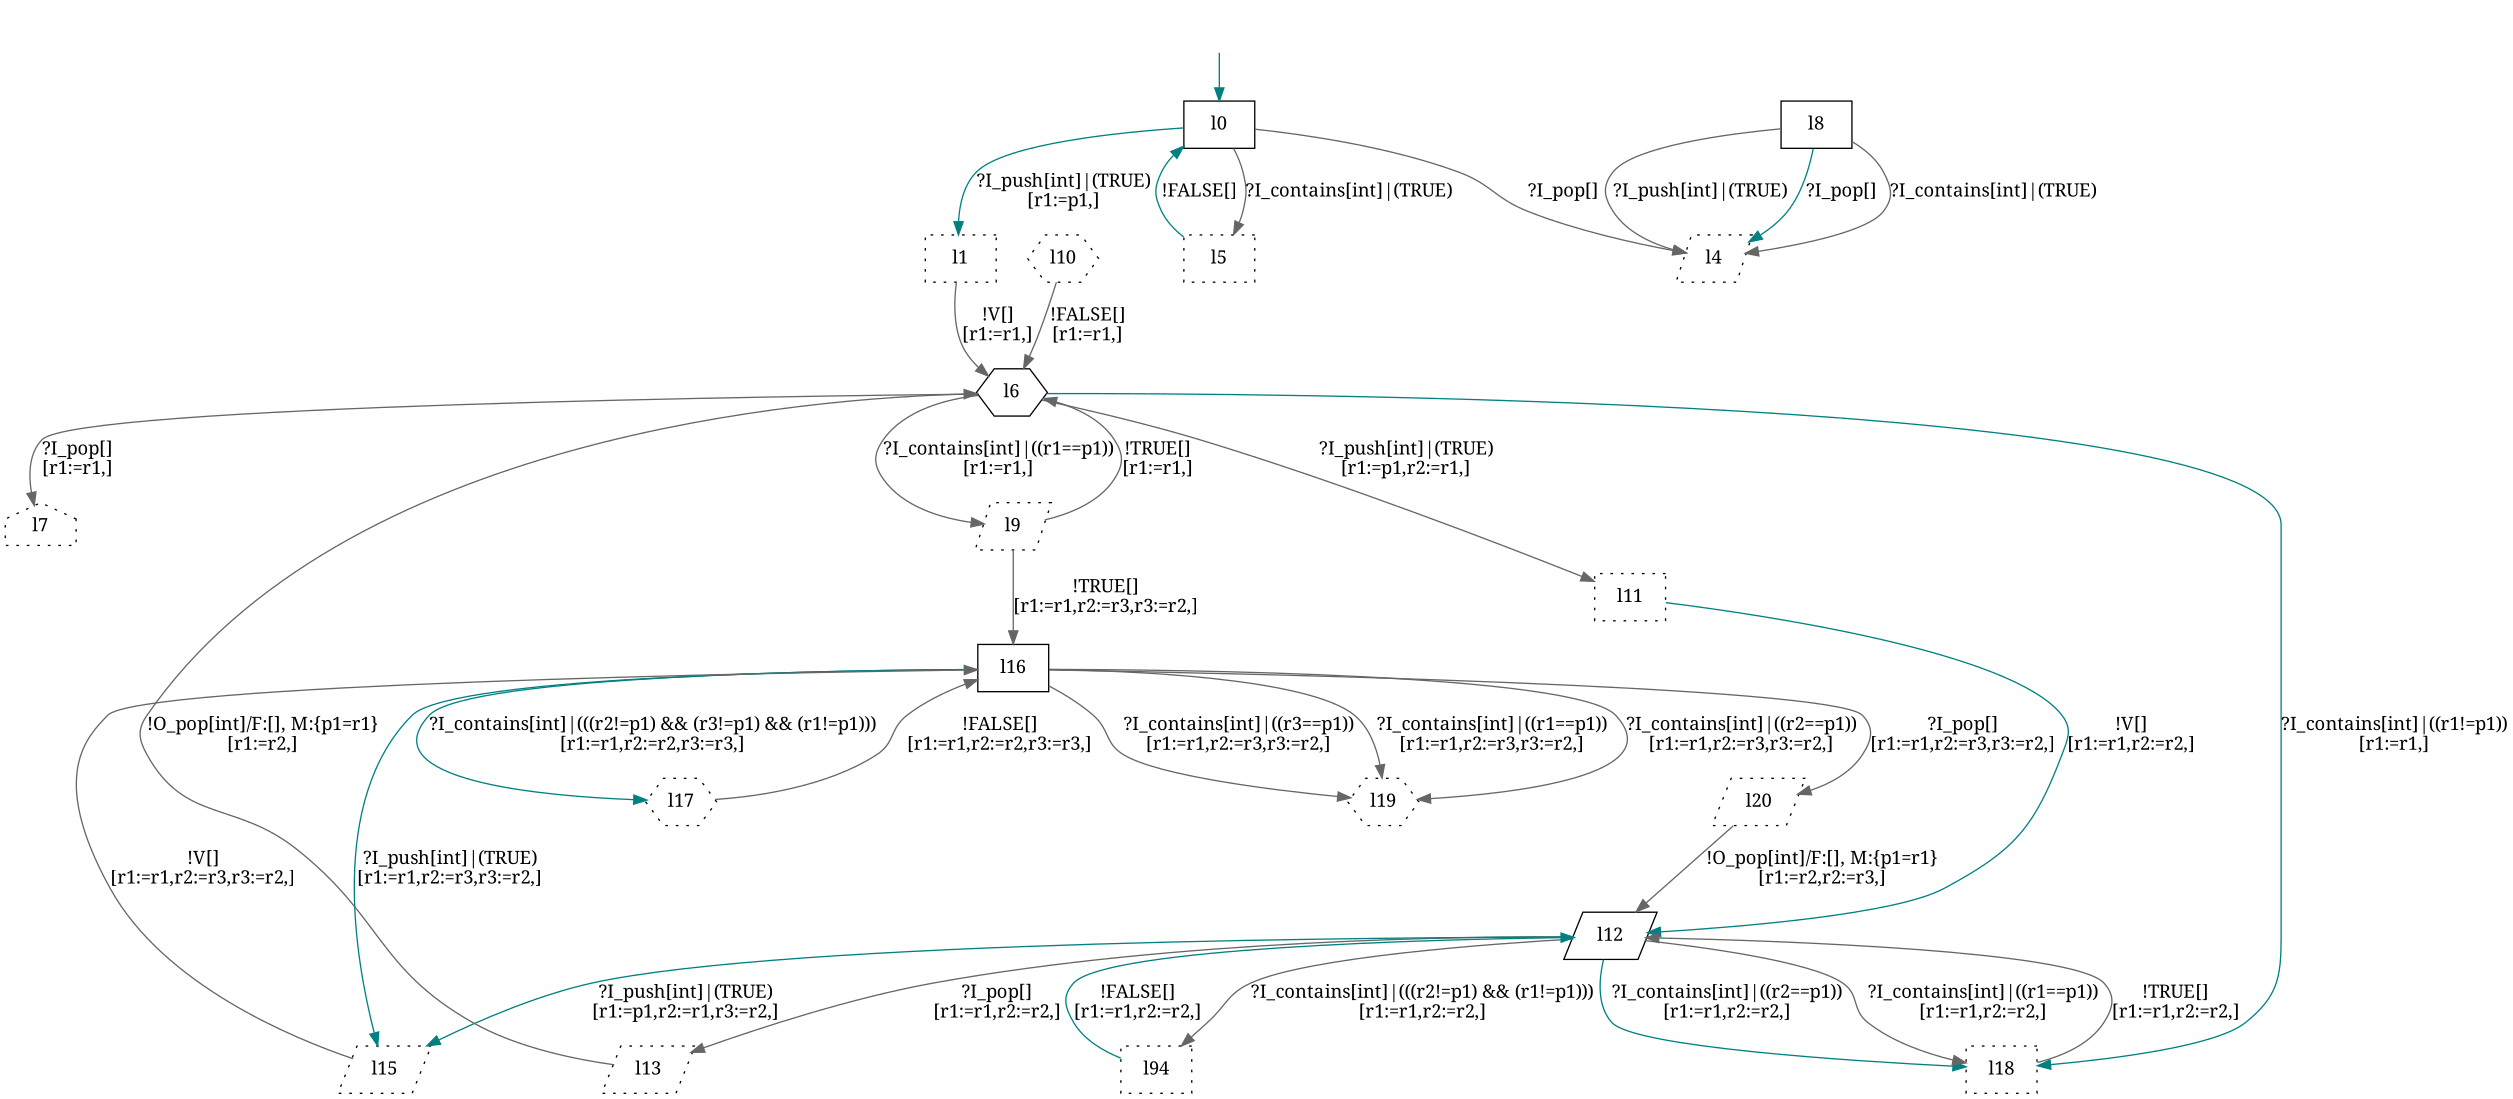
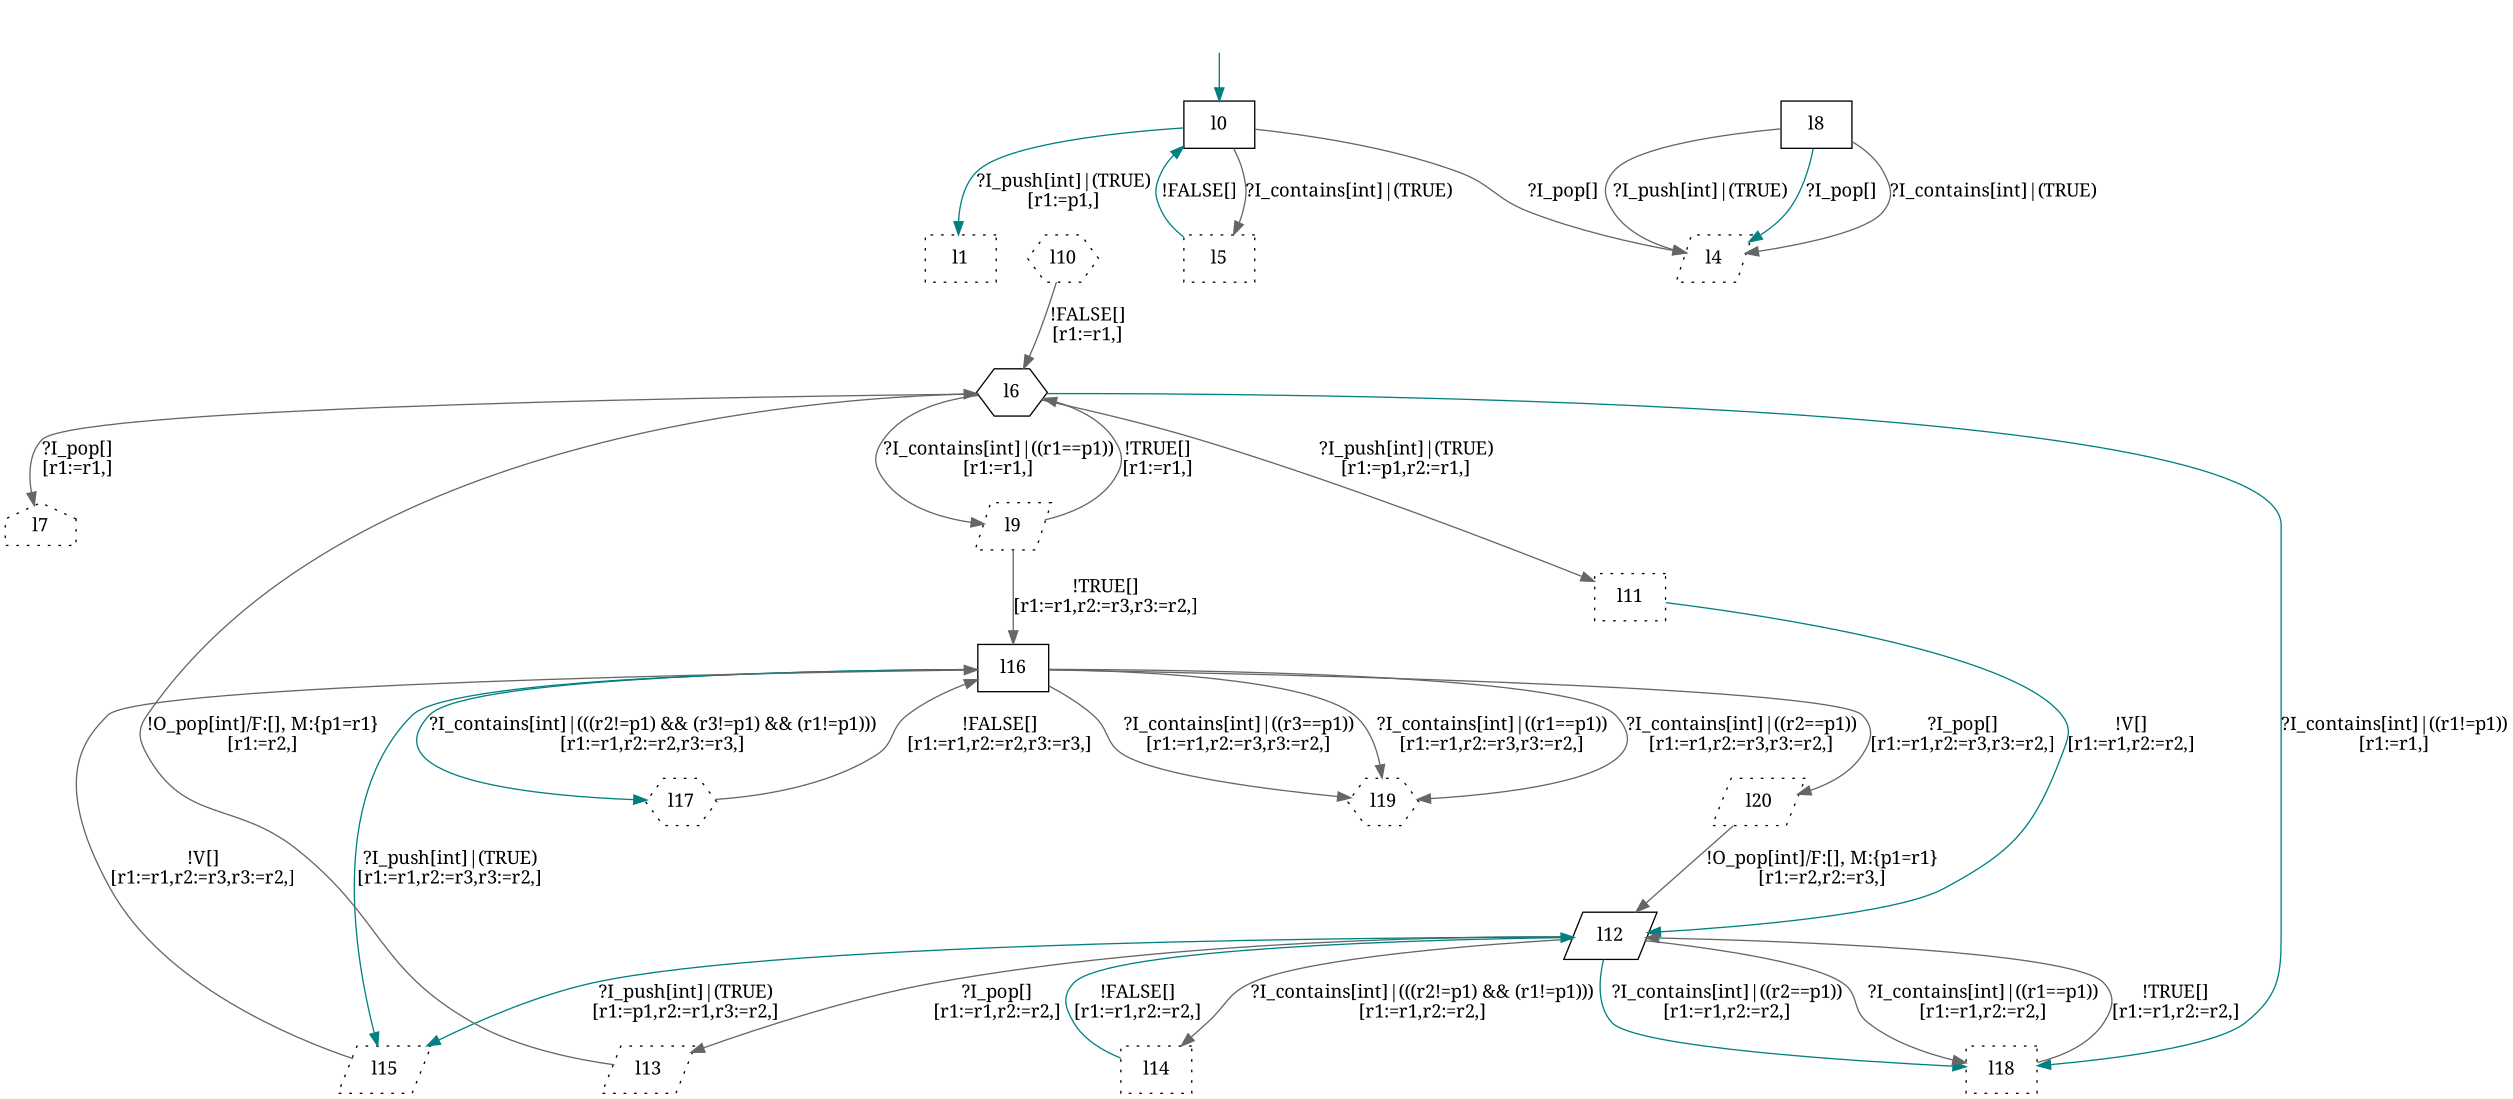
edge "l1" -> "l6": removed, label "!V[] [r1:=r1,]"
node "l94": label "l94" -> "l14"
